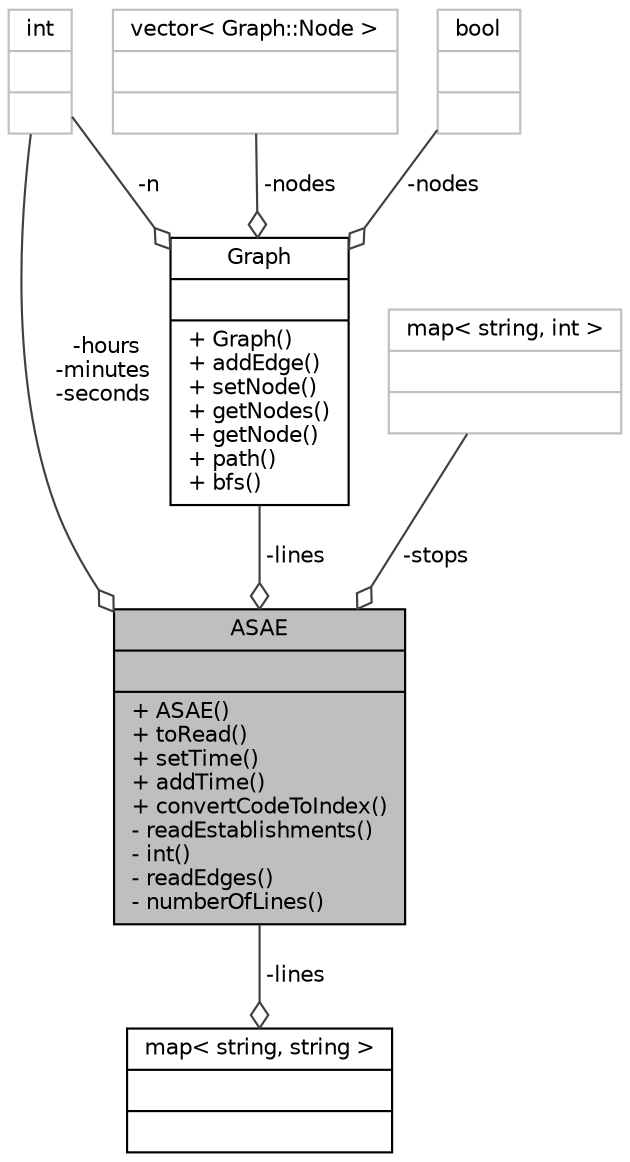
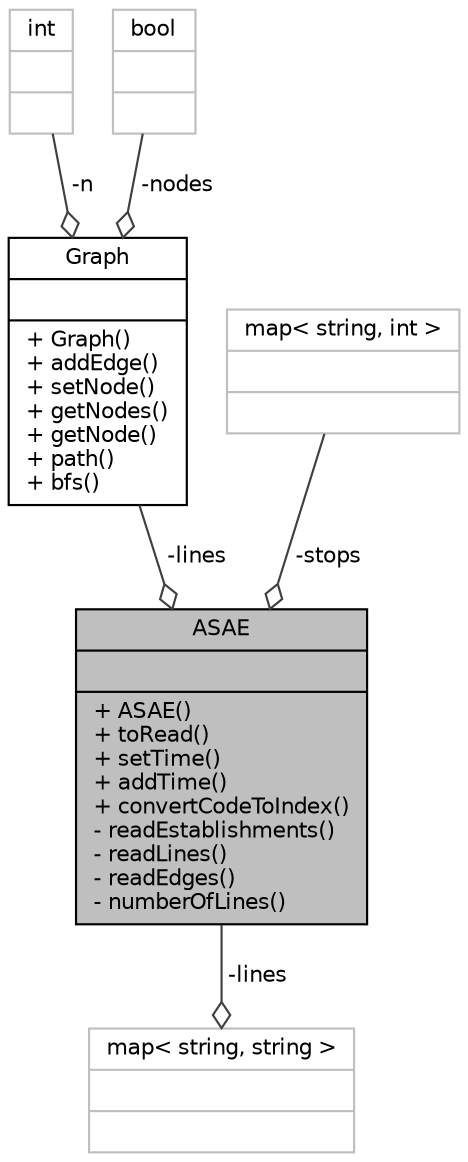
node "vector< Graph::Node >": removed
edge "int" -> "ASAE": removed, label "-hours -minutes -seconds"
node "ASAE": text "- int()" -> "- readLines()"
node "map< string, string >": color black -> grey75
